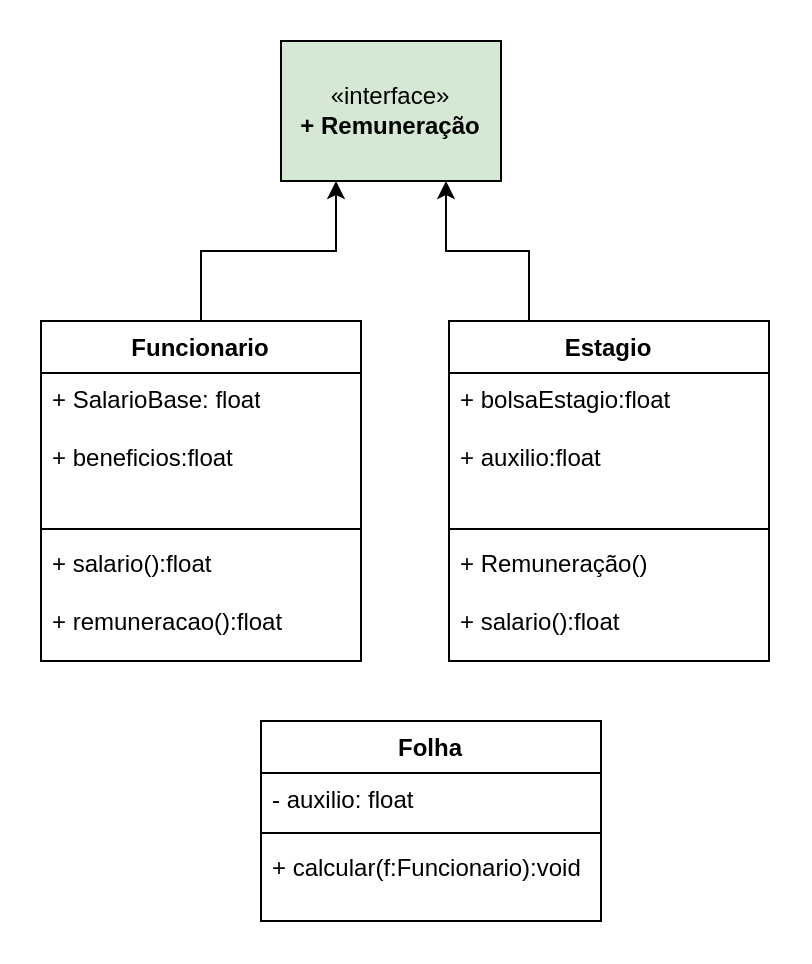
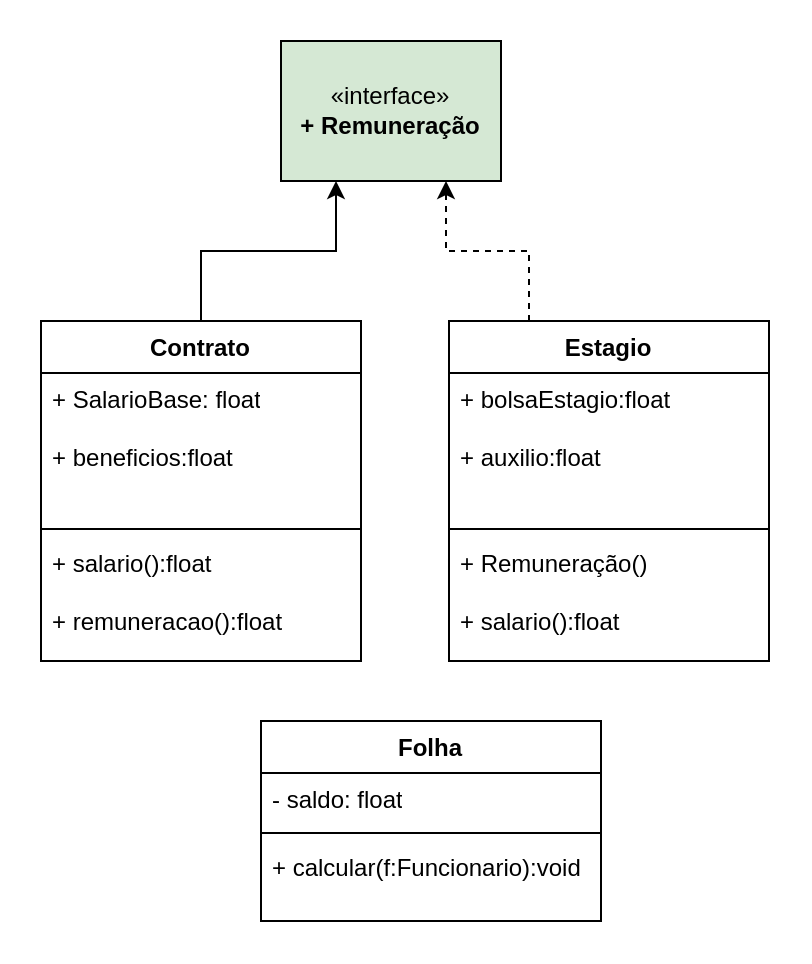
edge "Estagio" -> "«interface» + Remuneração": style solid -> dashed
node "Funcionario": label "Funcionario" -> "Contrato"
node "- auxilio: float": label "- auxilio: float" -> "- saldo: float"
